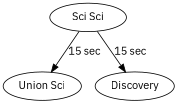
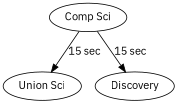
node "Sci Sci": label "Sci Sci" -> "Comp Sci"
